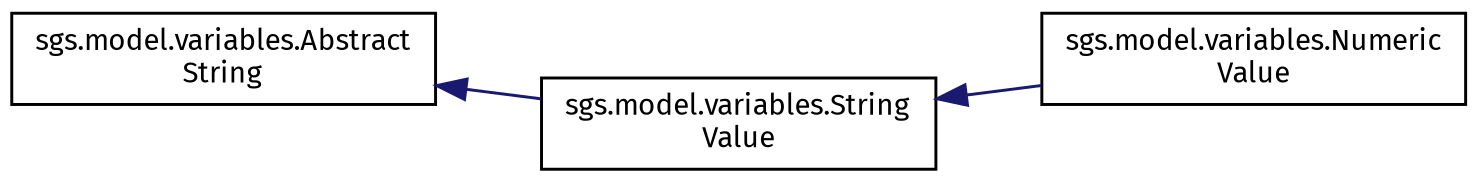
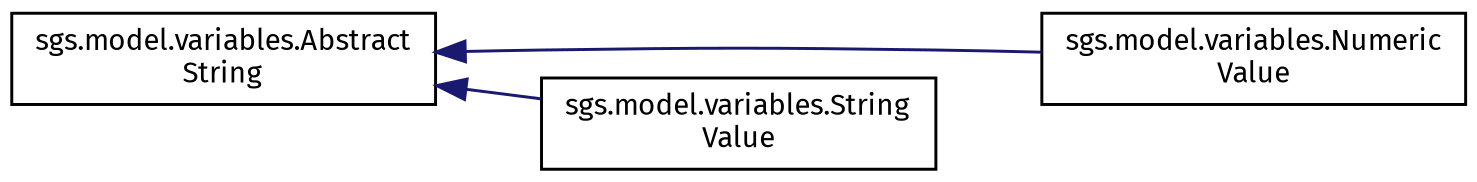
edge "sgs.model.variables.Numeric Value" -> "sgs.model.variables.String Value": now "sgs.model.variables.Numeric Value" -> "sgs.model.variables.Abstract String"
